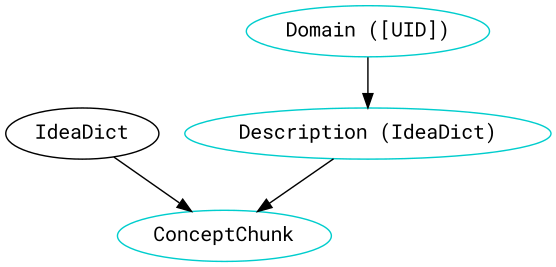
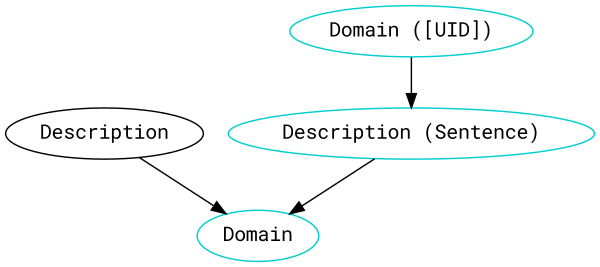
node "IdeaDict": label "IdeaDict" -> "Description"
node "Description (IdeaDict)": label "Description (IdeaDict)" -> "Description (Sentence)"
node "ConceptChunk": label "ConceptChunk" -> "Domain"
